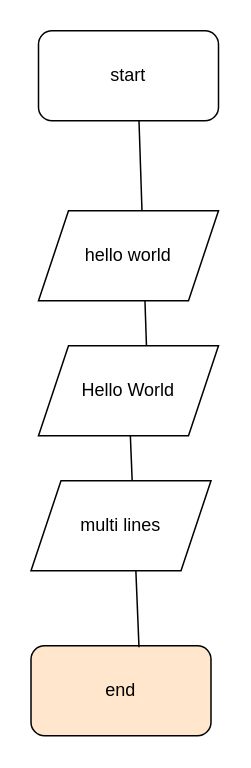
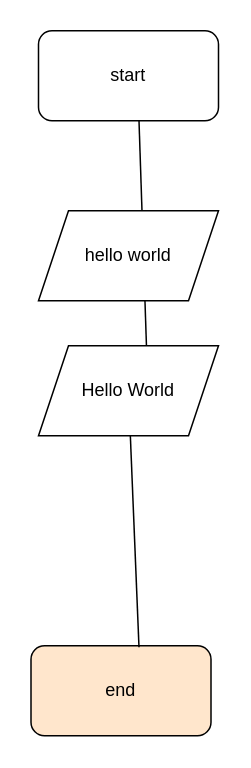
node "multi lines": removed
